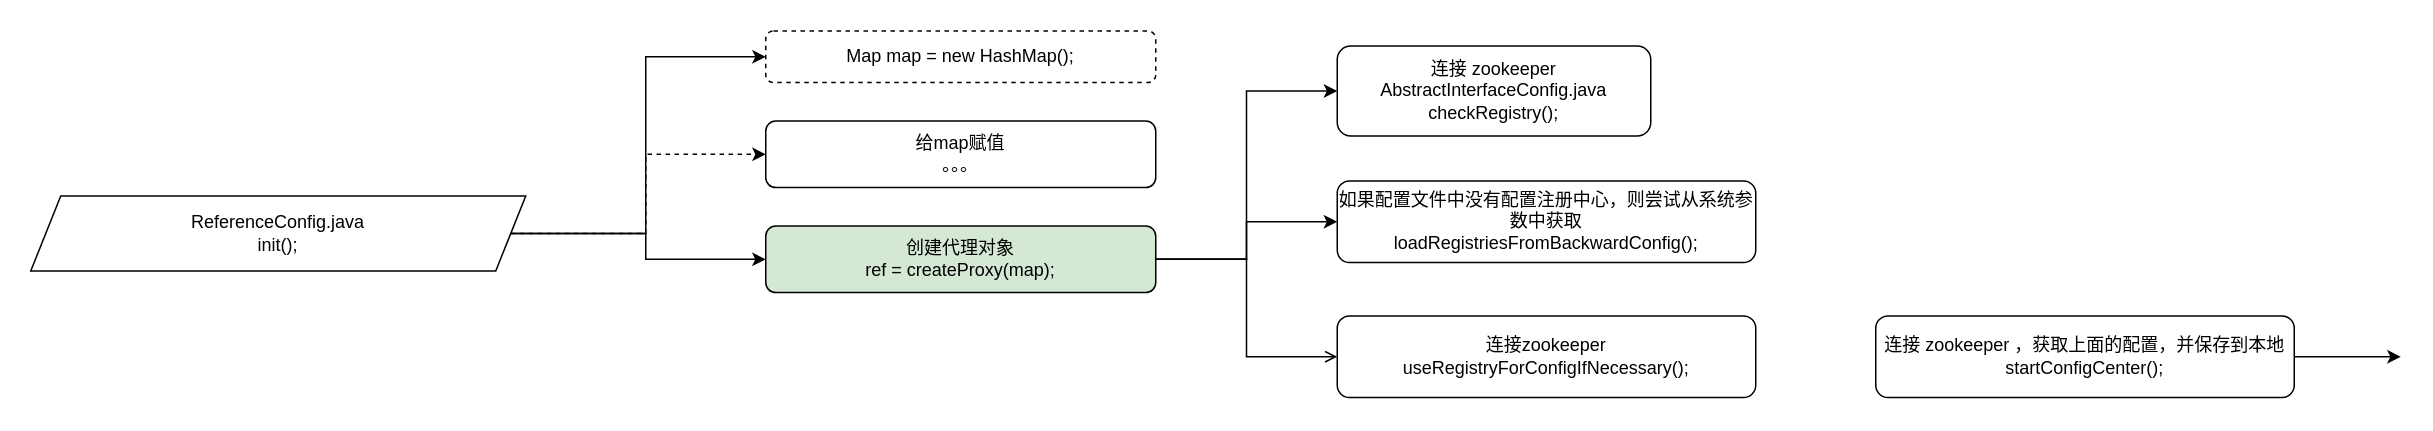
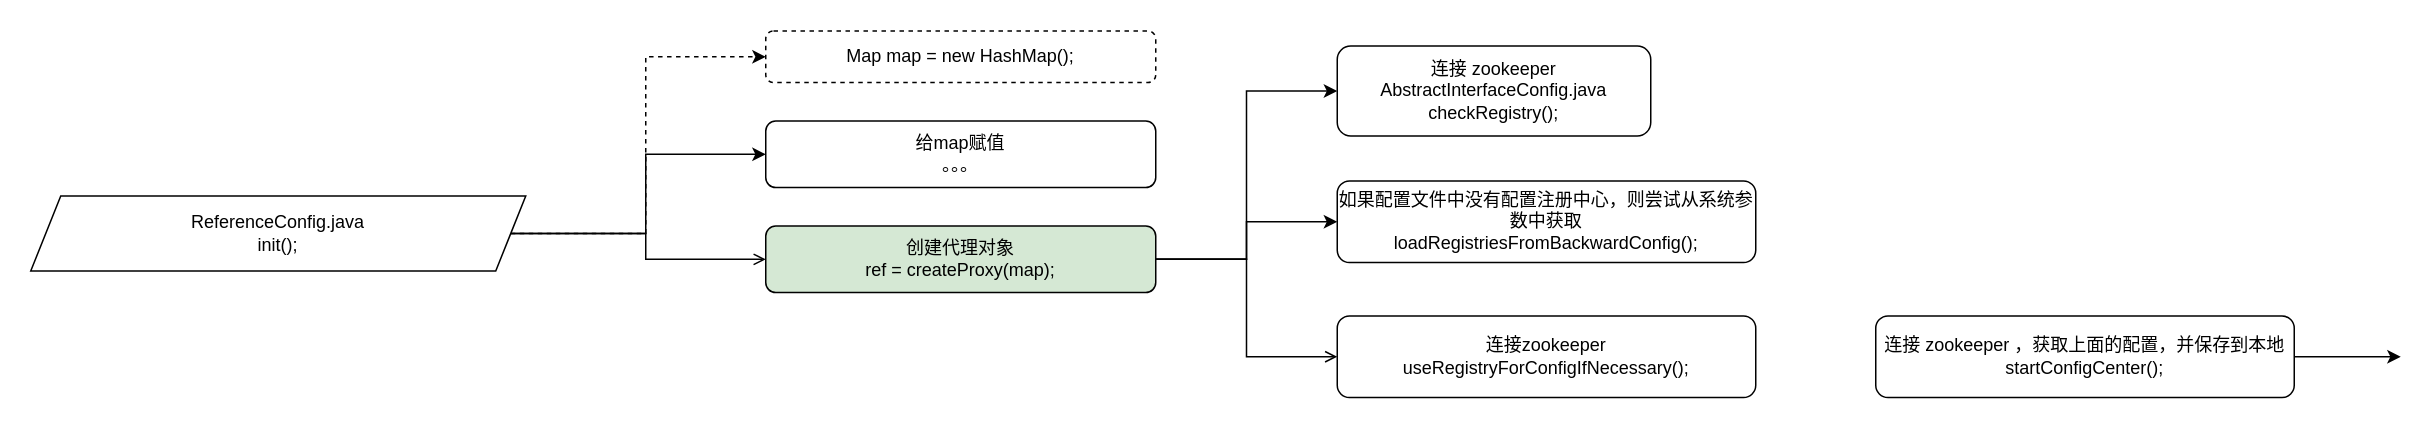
edge "ReferenceConfig.java init();" -> "Map map = new HashMap();": style solid -> dashed
edge "ReferenceConfig.java init();" -> "给map赋值 。。。": style dashed -> solid
edge "ReferenceConfig.java init();" -> "创建代理对象 ref = createProxy(map);": arrowhead classic -> open
